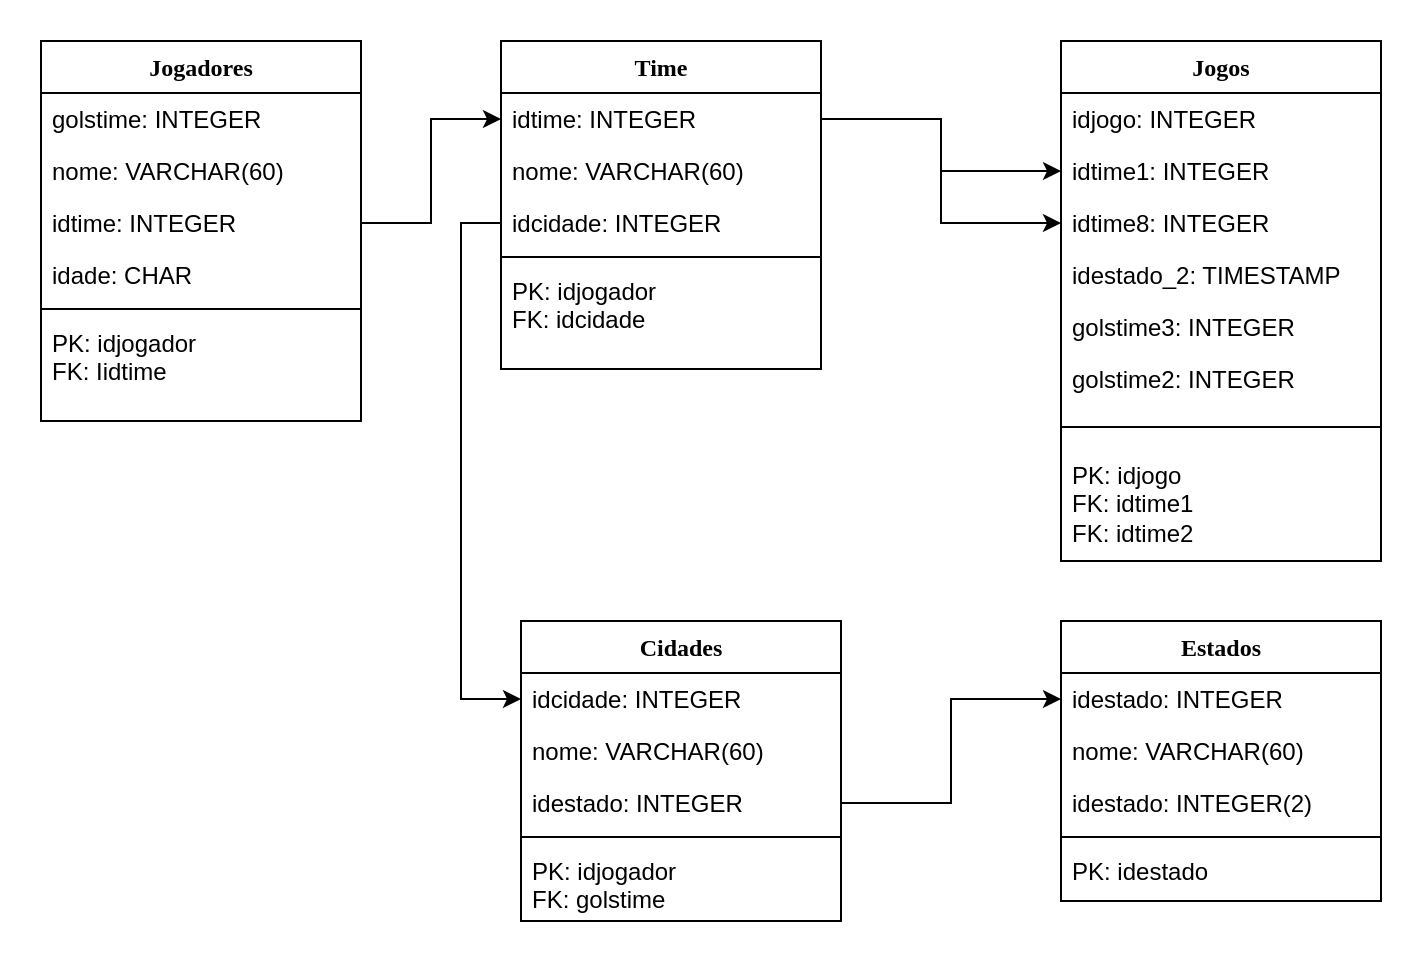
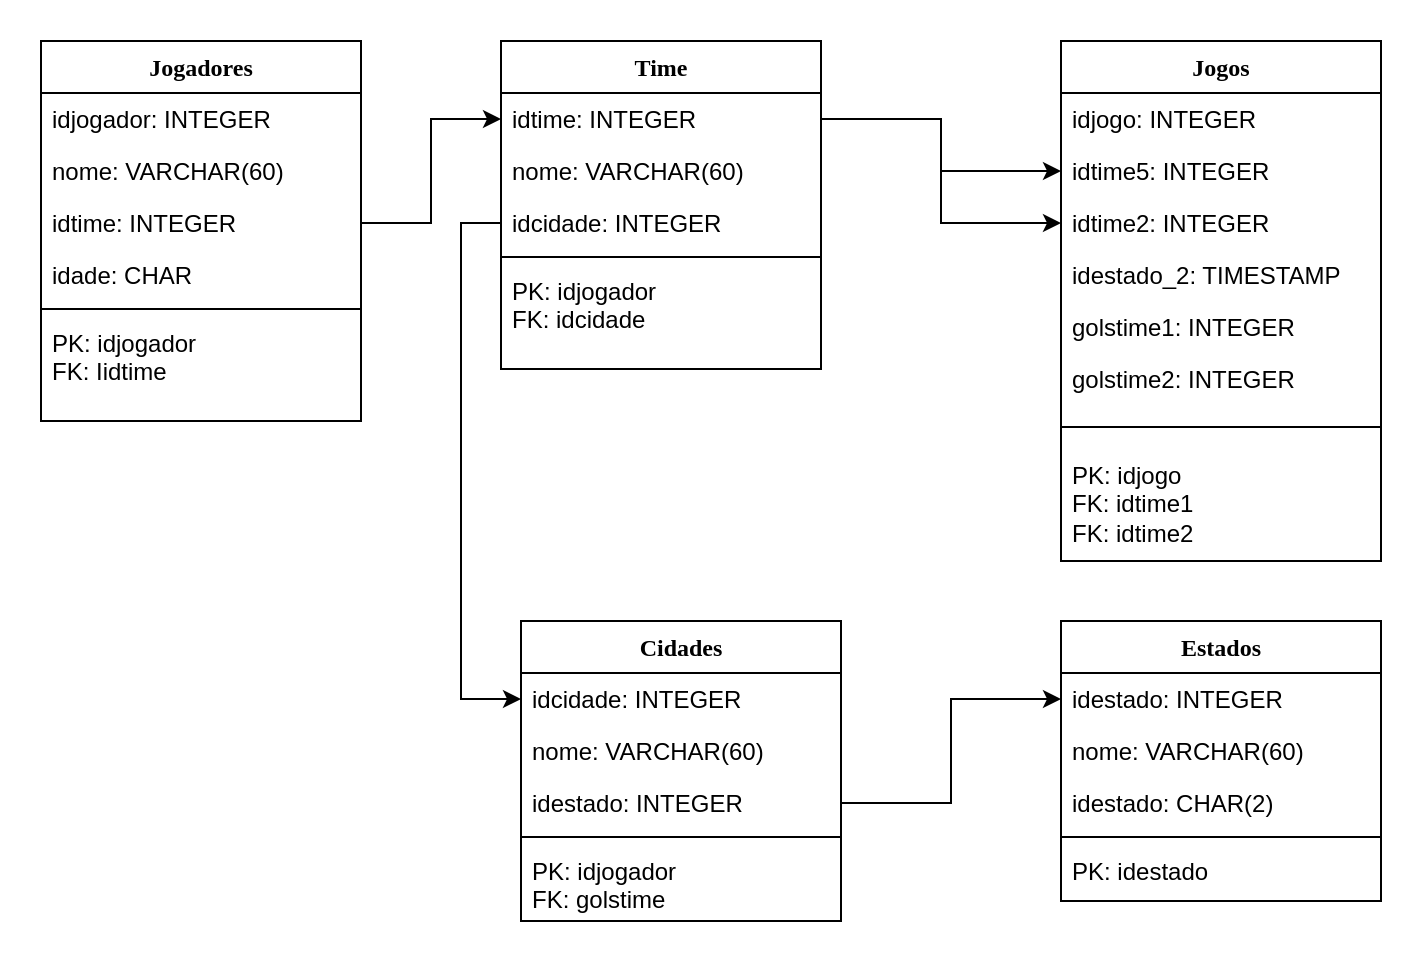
node "golstime: INTEGER": label "golstime: INTEGER" -> "idjogador: INTEGER"
node "idtime1: INTEGER": label "idtime1: INTEGER" -> "idtime5: INTEGER"
node "idtime8: INTEGER": label "idtime8: INTEGER" -> "idtime2: INTEGER"
node "golstime3: INTEGER": label "golstime3: INTEGER" -> "golstime1: INTEGER"
node "idestado: INTEGER(2)": label "idestado: INTEGER(2)" -> "idestado: CHAR(2)"
